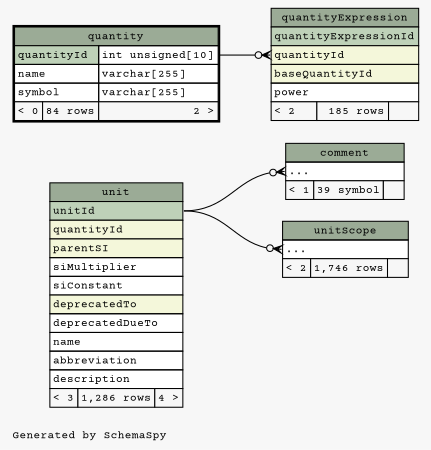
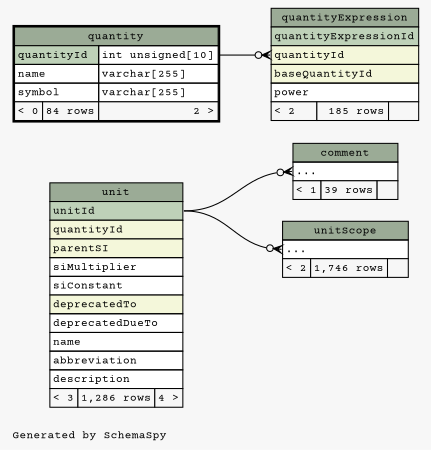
node "comment": text "39 symbol" -> "39 rows"
